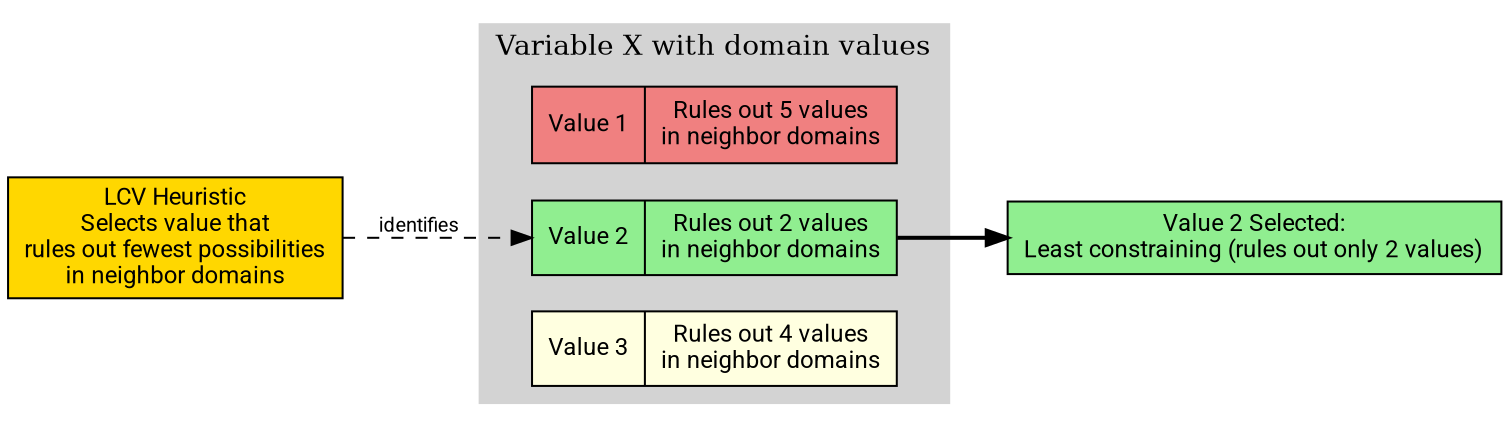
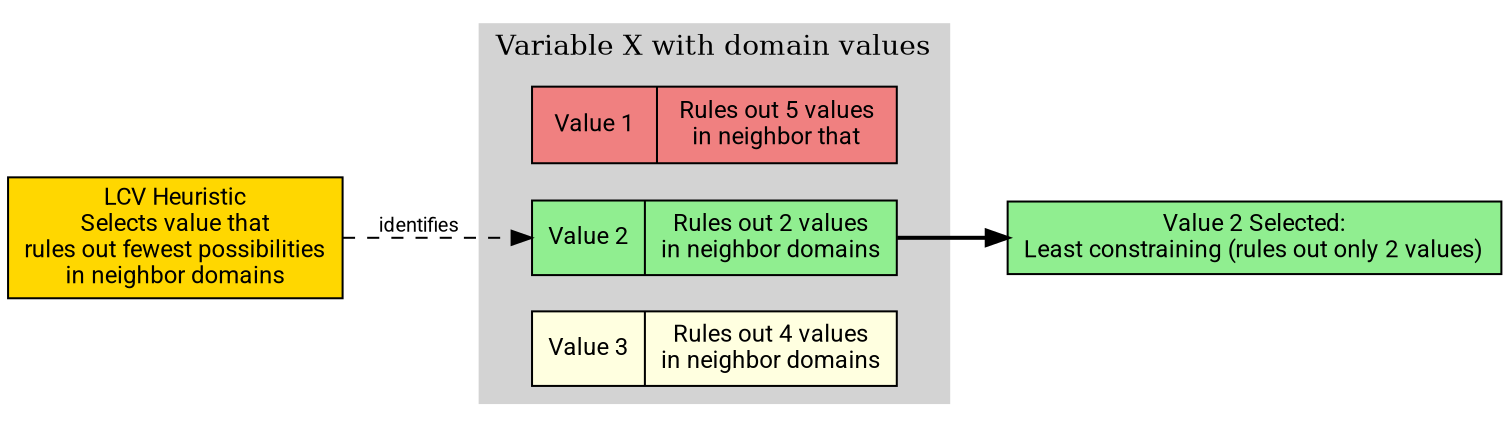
node "Value 1": text "in neighbor domains" -> "in neighbor that"
